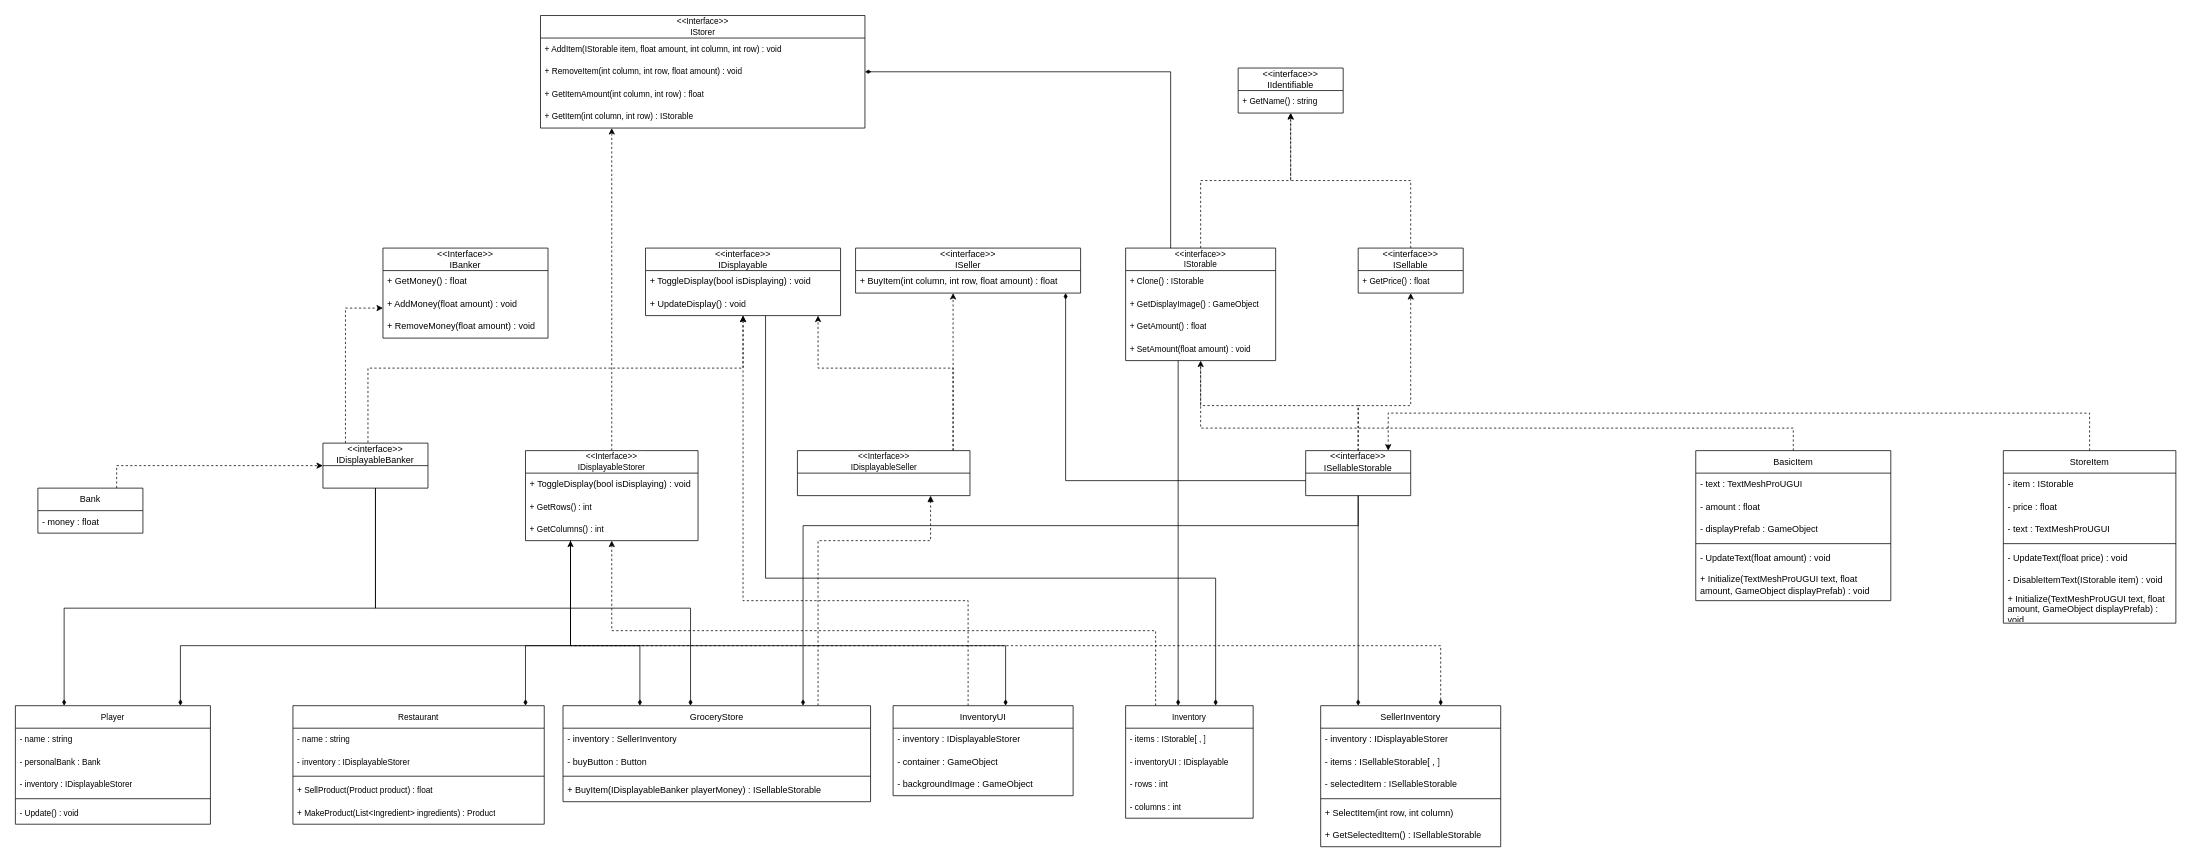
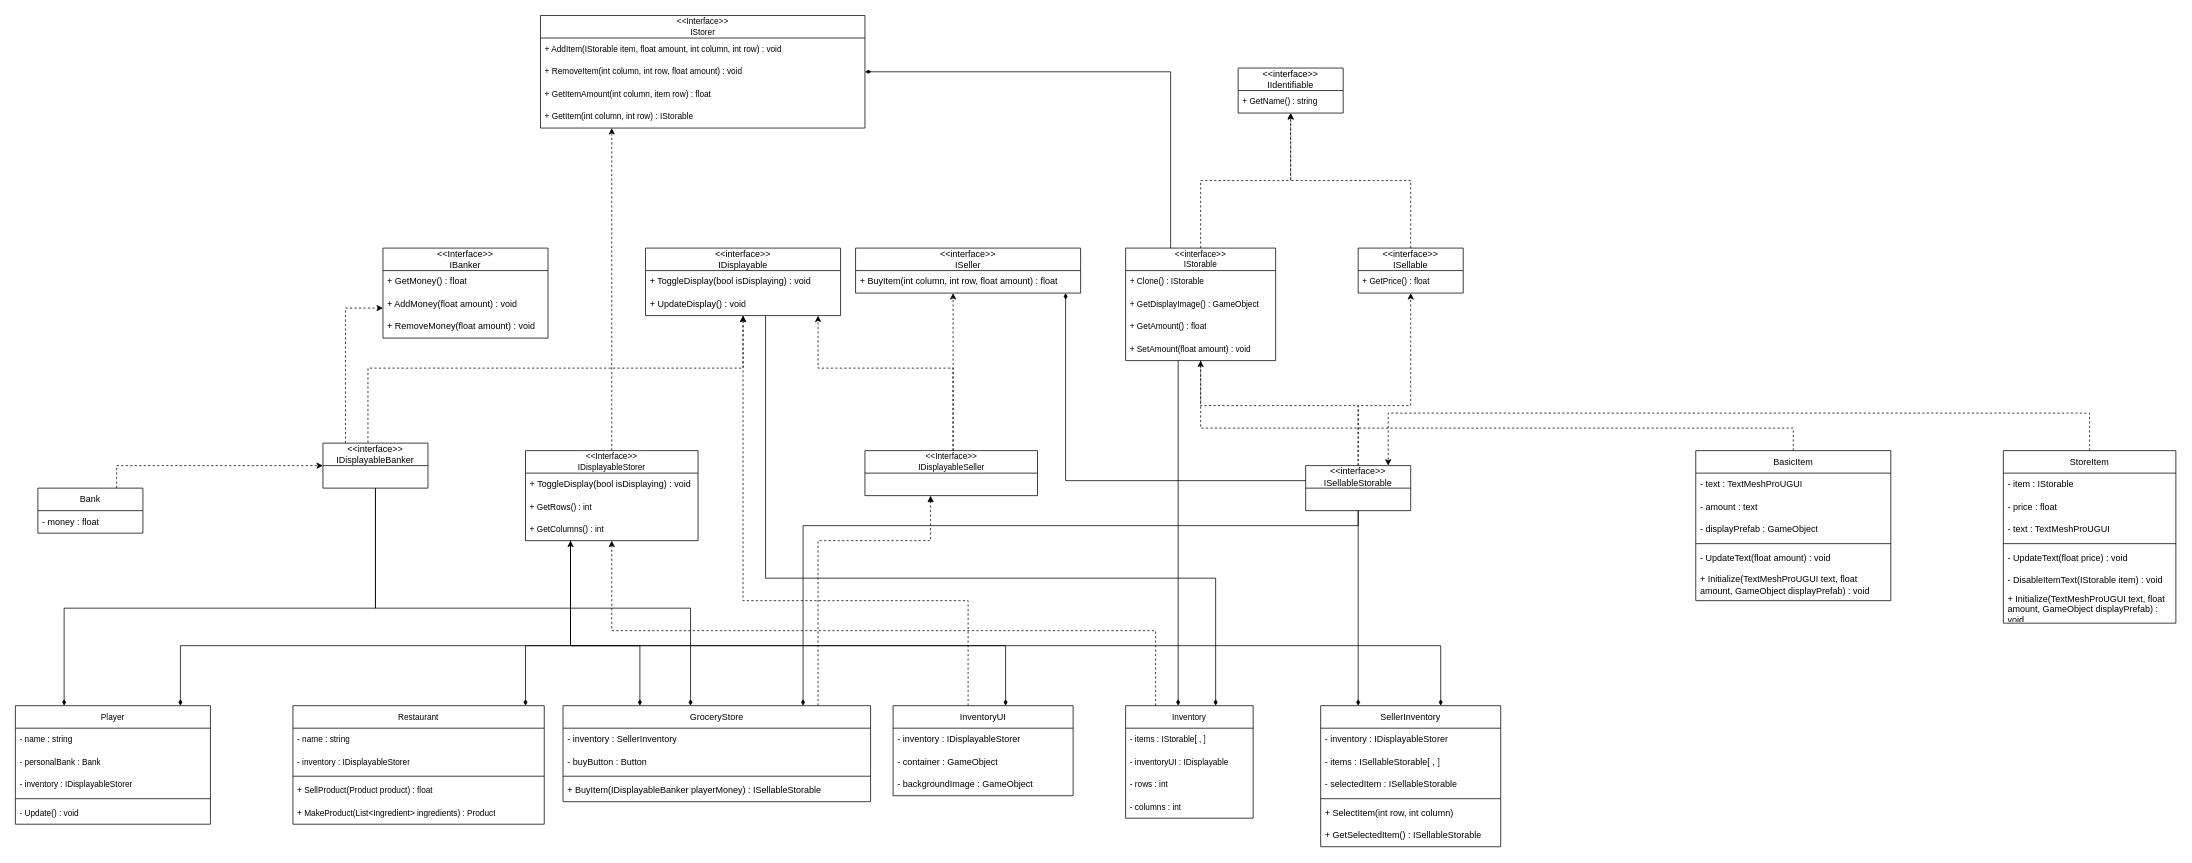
node "+ GetItemAmount(int column, int row) : float": label "+ GetItemAmount(int column, int row) : float" -> "+ GetItemAmount(int column, item row) : float"
node "<<Interface>> IDisplayableSeller": moved (884, 473) -> (951, 473)
node "<<interface>> ISellableStorable": moved (1358, 473) -> (1358, 488)
node "- amount : float": label "- amount : float" -> "- amount : text"
edge "<<Interface>> IDisplayableStorer" -> "SellerInventory": style dashed -> solid
